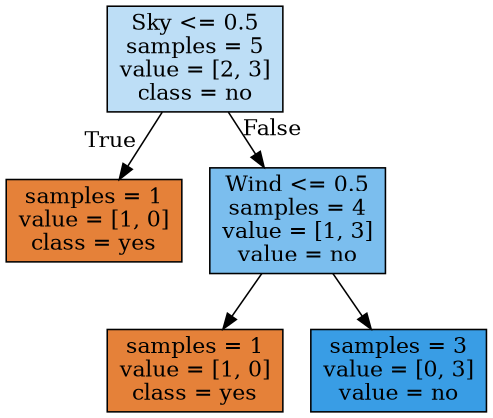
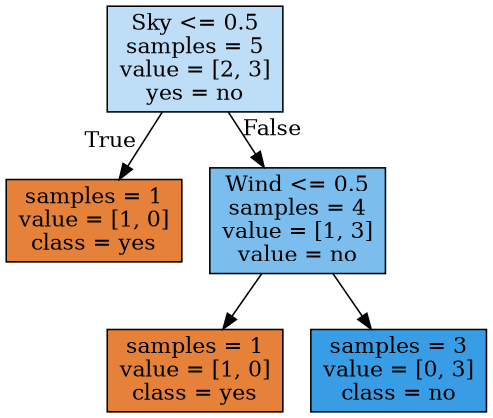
node "Sky <= 0.5 samples = 5 value = [2, 3] class = no": label "Sky <= 0.5 samples = 5 value = [2, 3] class = no" -> "Sky <= 0.5 samples = 5 value = [2, 3] yes = no"
node "samples = 3 value = [0, 3] value = no": label "samples = 3 value = [0, 3] value = no" -> "samples = 3 value = [0, 3] class = no"
